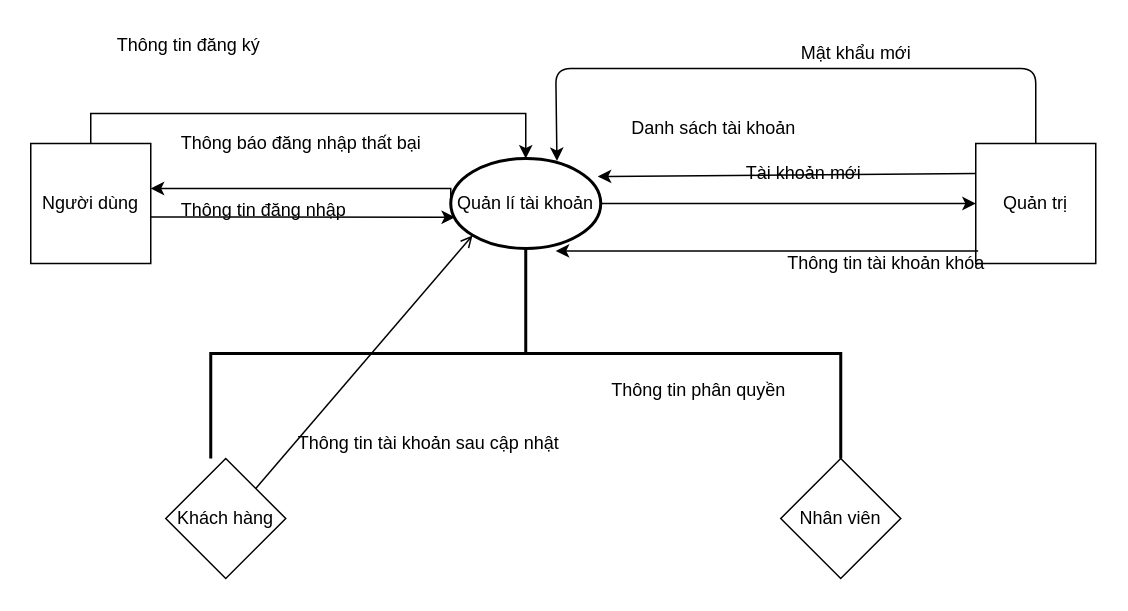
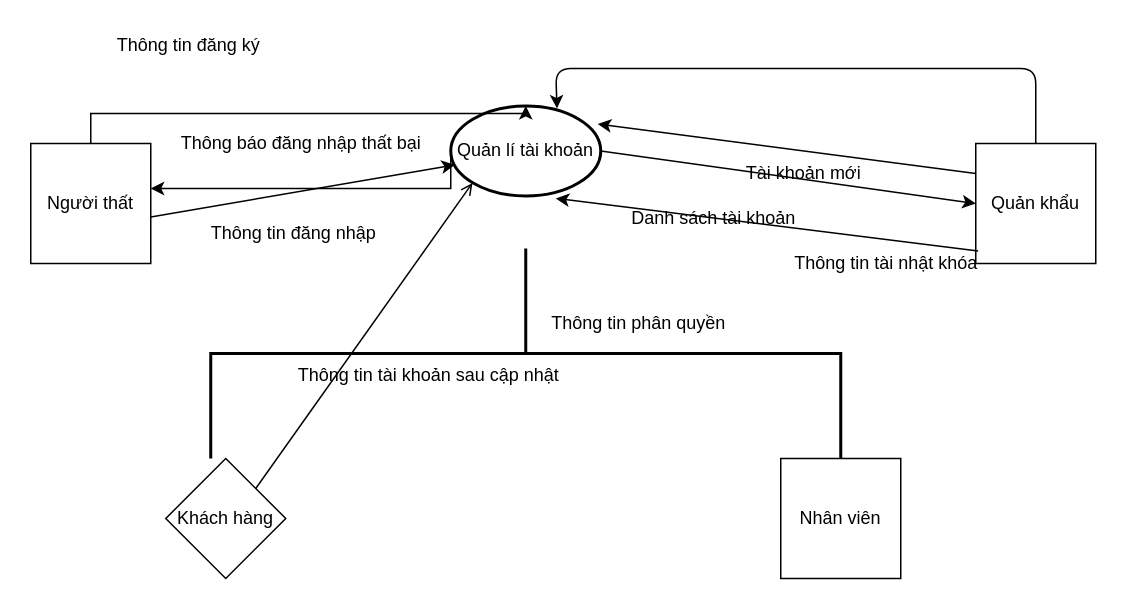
node "Mật khẩu mới": removed
node "Danh sách tài khoản": moved (713, 128) -> (713, 218)
node "Người dùng": label "Người dùng" -> "Người thất"
node "Quản lí tài khoản": moved (526, 203) -> (526, 151)
node "Quản trị": label "Quản trị" -> "Quản khẩu"
node "Thông tin đăng nhập": moved (263, 211) -> (293, 233)
node "Thông tin tài khoản khóa": label "Thông tin tài khoản khóa" -> "Thông tin tài nhật khóa"
node "Thông tin phân quyền": moved (698, 391) -> (638, 323)
node "Thông tin tài khoản sau cập nhật": moved (428, 443) -> (428, 376)
node "Nhân viên": shape diamond -> rectangle
